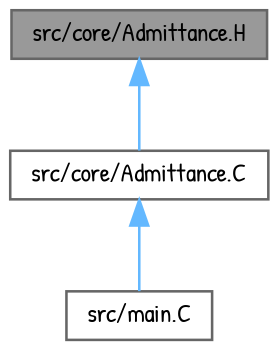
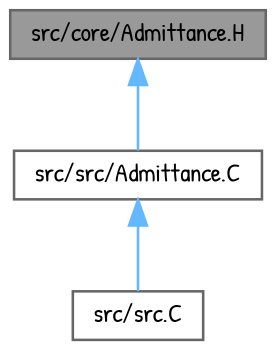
node "src/core/Admittance.C": label "src/core/Admittance.C" -> "src/src/Admittance.C"
node "src/main.C": label "src/main.C" -> "src/src.C"
